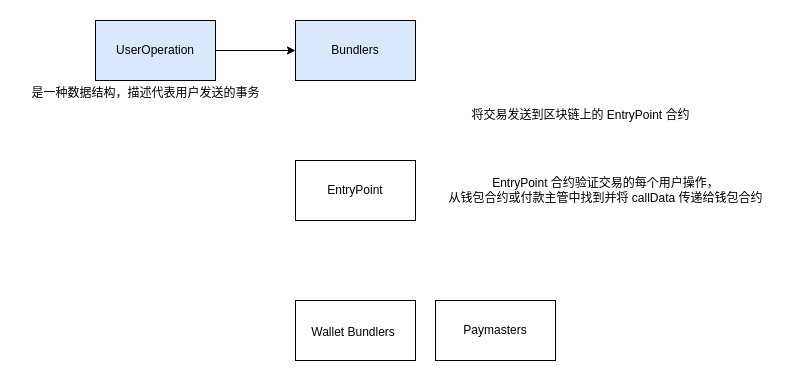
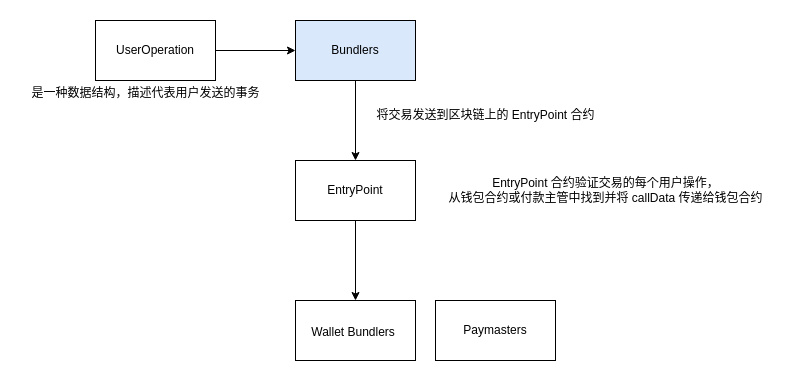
node "UserOperation": fillcolor #dae8fc -> #ffffff
node "将交易发送到区块链上的 EntryPoint 合约": moved (581, 116) -> (486, 116)
edge "Bundlers" -> "EntryPoint": added
edge "EntryPoint" -> "Wallet Bundlers": added
